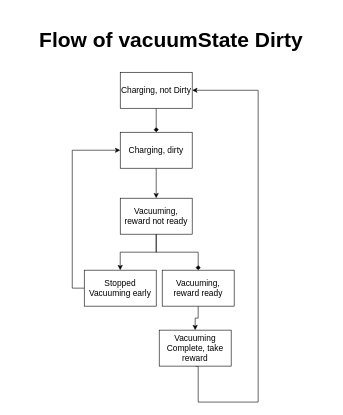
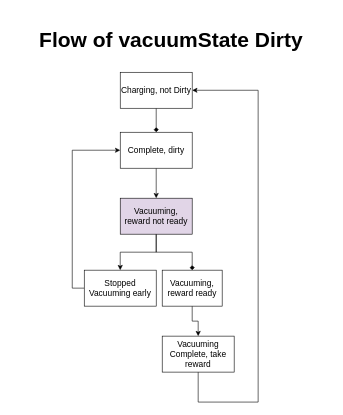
node "Charging, dirty": label "Charging, dirty" -> "Complete, dirty"
node "Vacuuming, reward not ready": fillcolor #ffffff -> #e1d5e7
node "Vacuuming, reward ready": size 72x36 -> 60x36
node "Vacuuming Complete, take reward": moved (195, 348) -> (198, 354)
